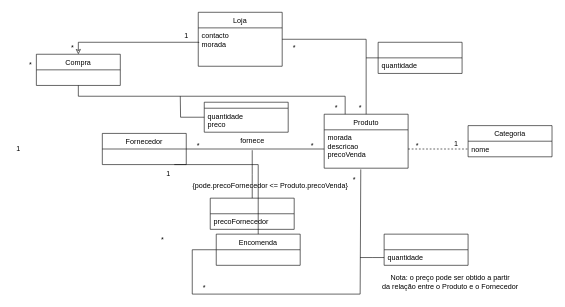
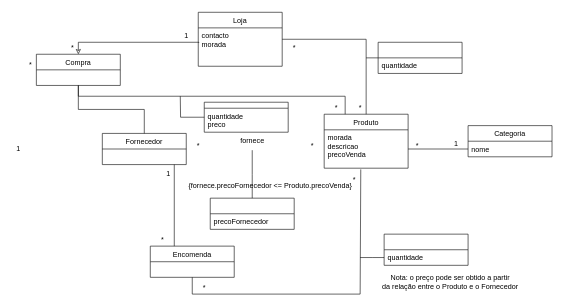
edge "Fornecedor" -- "morada descricao precoVenda": now "Fornecedor" -- "Compra"
edge "morada descricao precoVenda" -- "nome": style dashed -> solid
node "{pode.precoFornecedor <= Produto.precoVenda}": label "{pode.precoFornecedor <= Produto.precoVenda}" -> "{fornece.precoFornecedor <= Produto.precoVenda}"
node "Encomenda": moved (258, 250) -> (192, 262)
